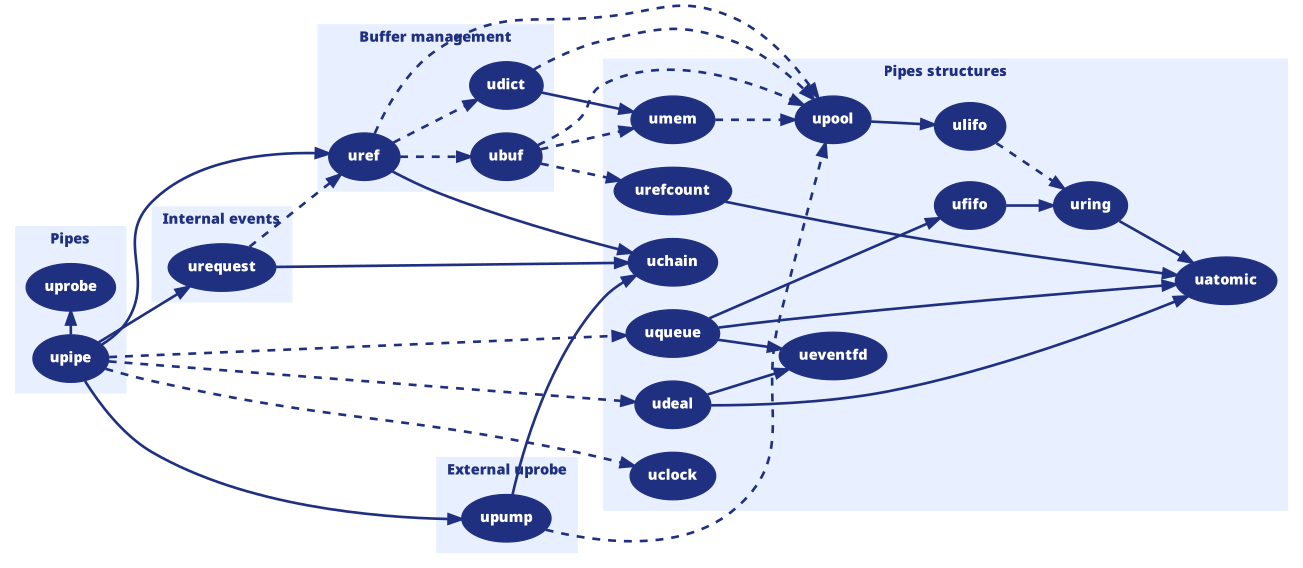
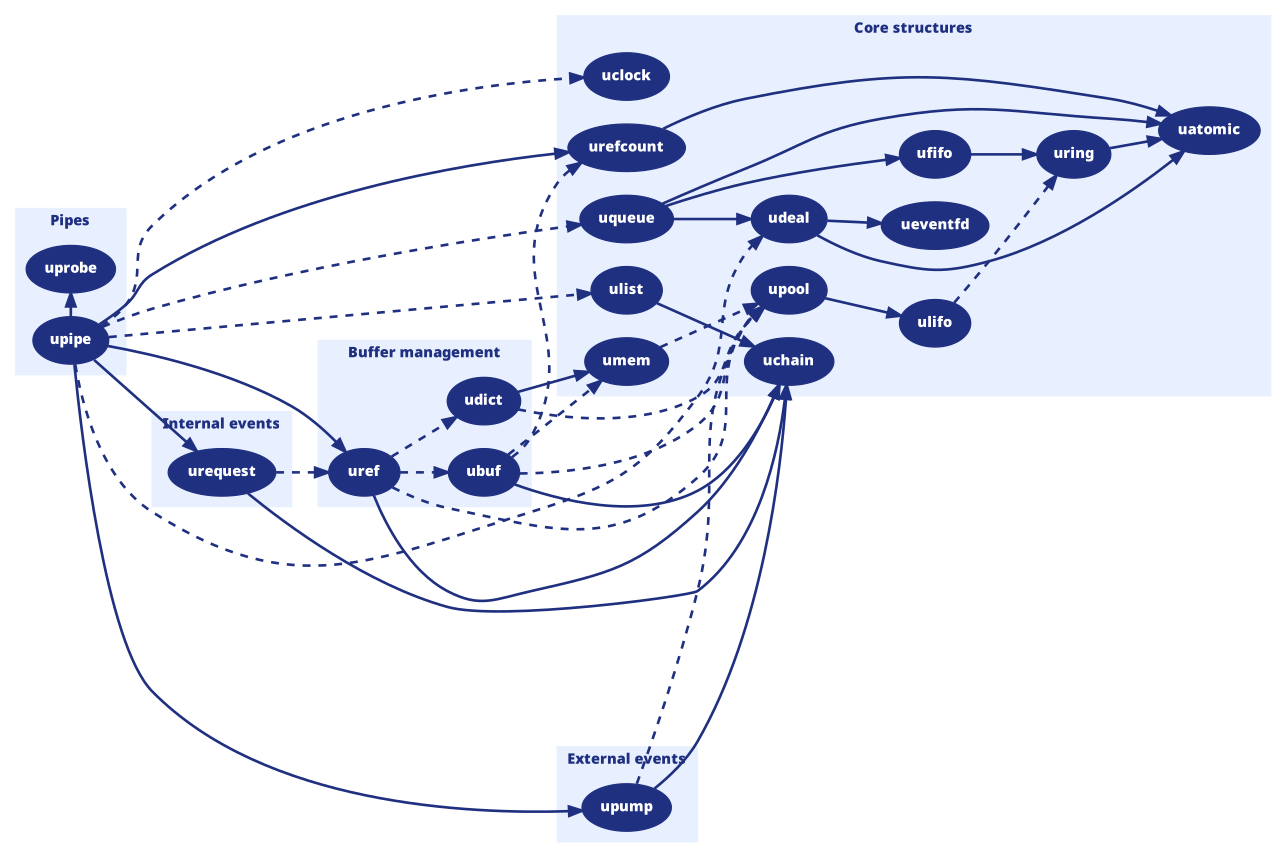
cluster "Pipes structures": label "Pipes structures" -> "Core structures"
edge "upipe" -> "urefcount": added
node "ulist": added
edge "uqueue" -> "ueventfd": now "uqueue" -> "udeal"
cluster "External uprobe": label "External uprobe" -> "External events"
edge "ubuf" -> "uchain": added
